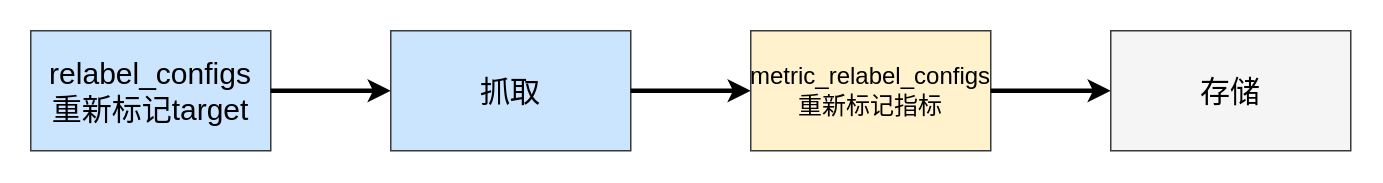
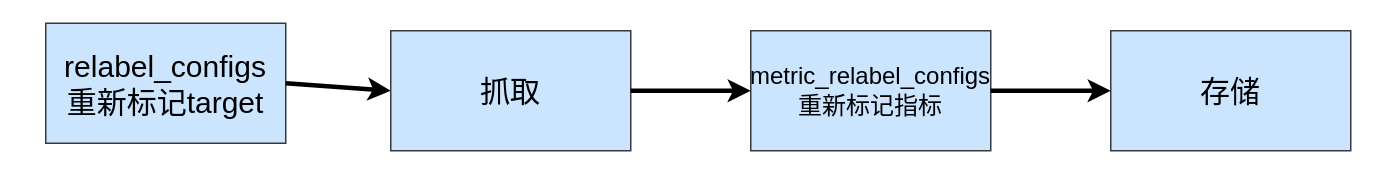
node "relabel_configs 重新标记target": moved (151, 91) -> (166, 83)
node "metric_relabel_configs 重新标记指标": fillcolor #fff2cc -> #cce5ff
node "存储": fillcolor #f5f5f5 -> #cce5ff
